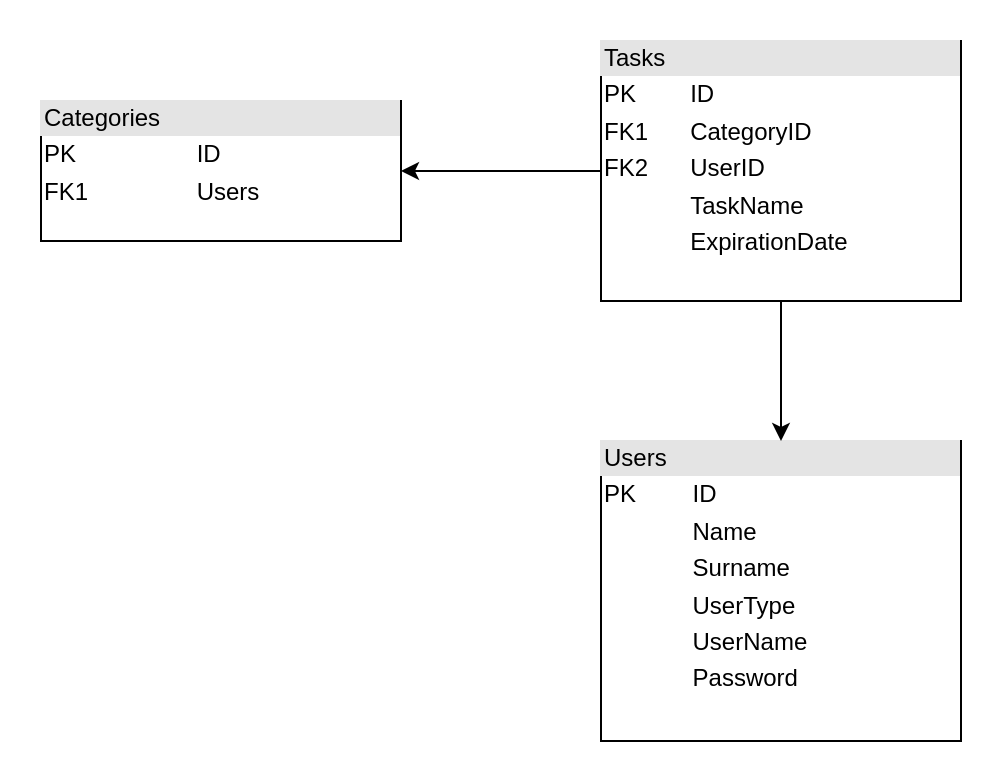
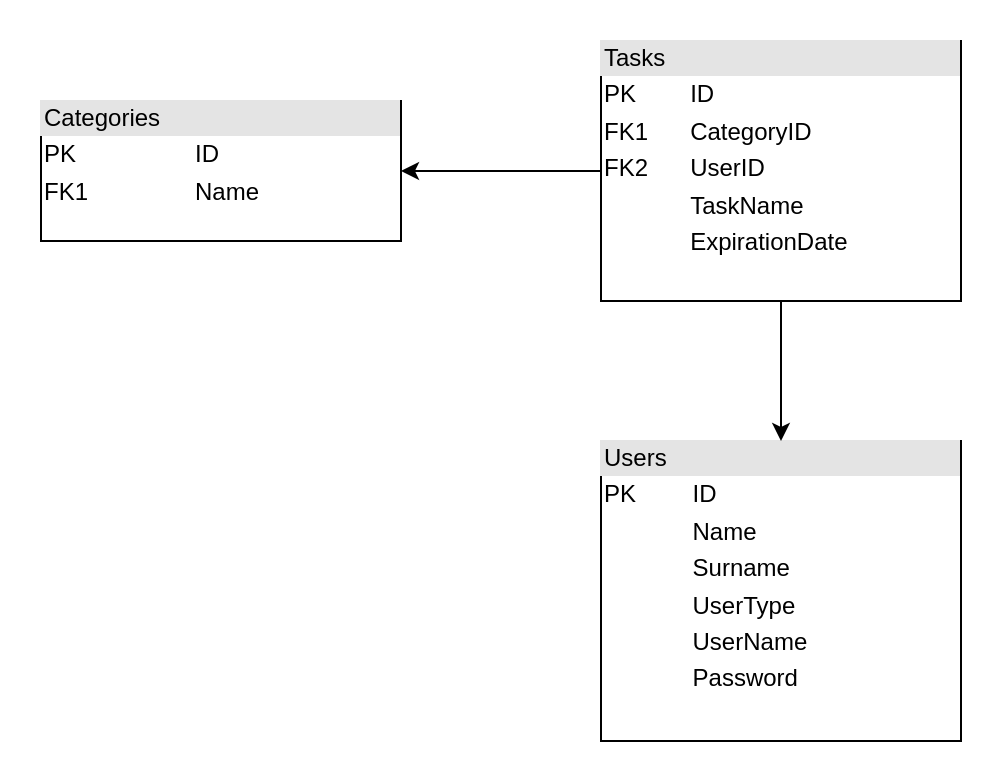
node "Categories PK ID FK1 Users": label "Categories PK ID FK1 Users" -> "Categories PK ID FK1 Name"
